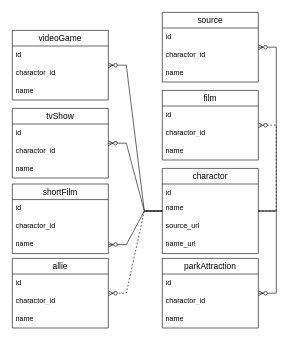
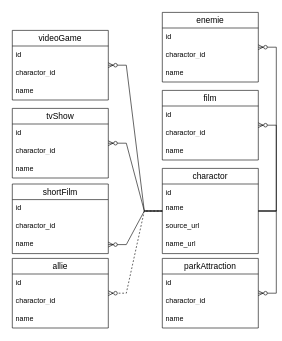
node "source": label "source" -> "enemie"
edge "charactor" -> "film": style dashed -> solid
